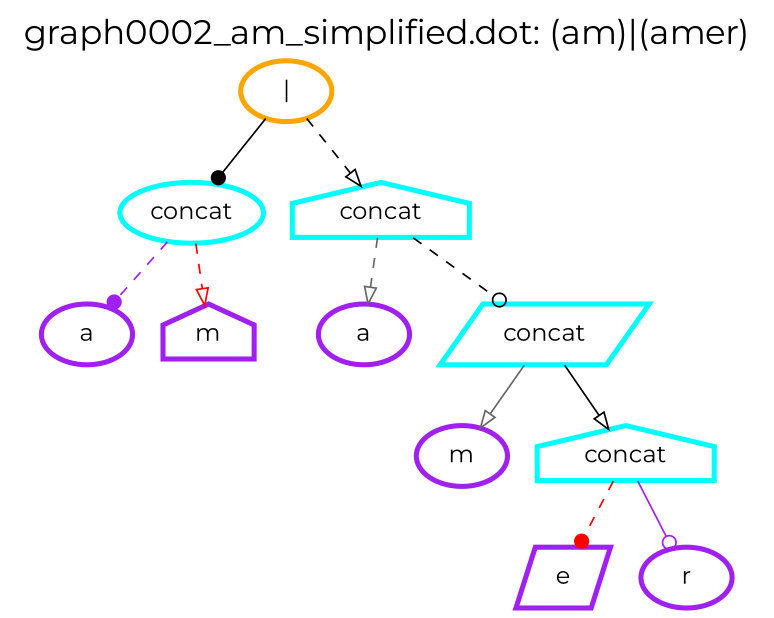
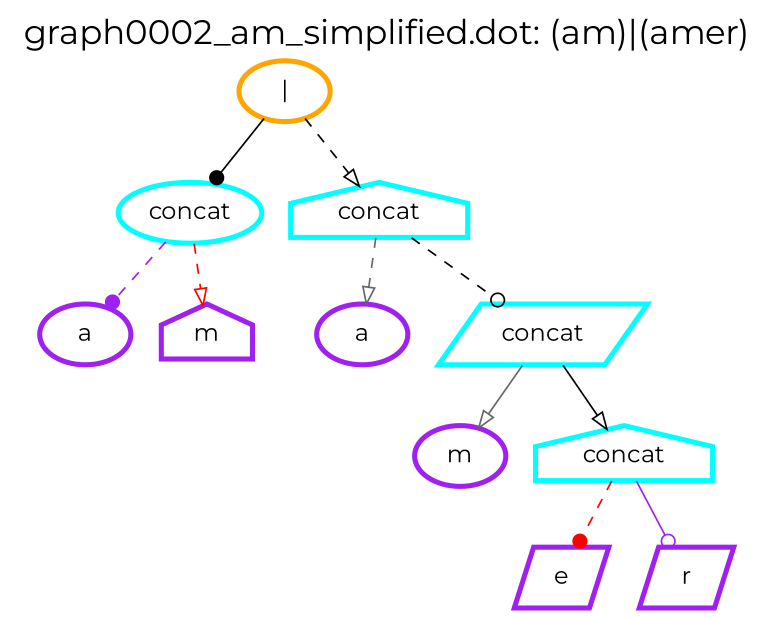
node "r": shape ellipse -> parallelogram
